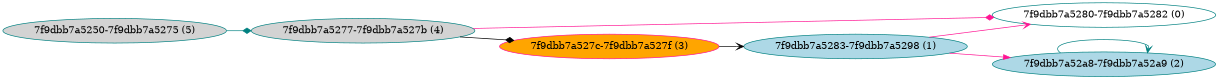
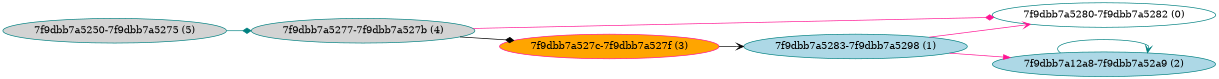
node "7f9dbb7a52a8-7f9dbb7a52a9 (2)": label "7f9dbb7a52a8-7f9dbb7a52a9 (2)" -> "7f9dbb7a12a8-7f9dbb7a52a9 (2)"
